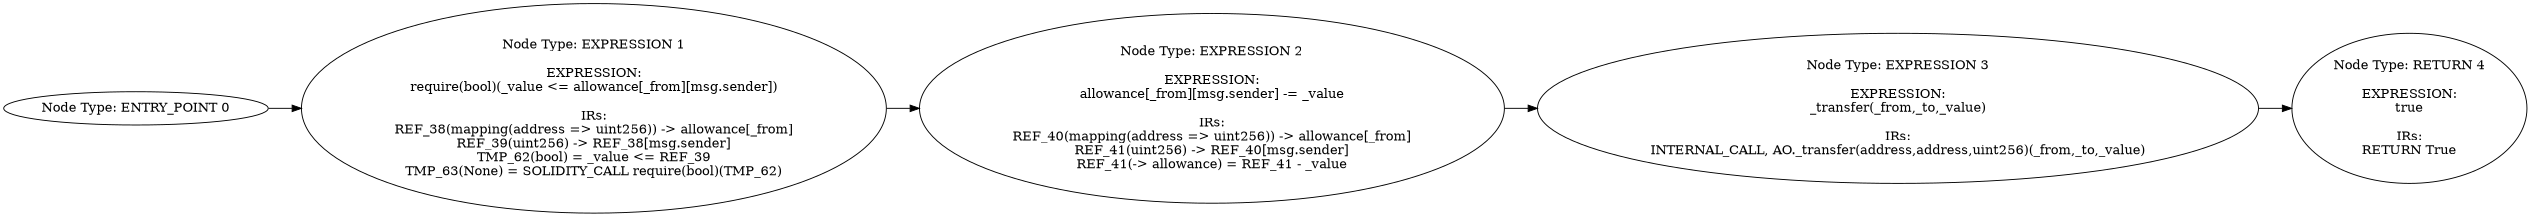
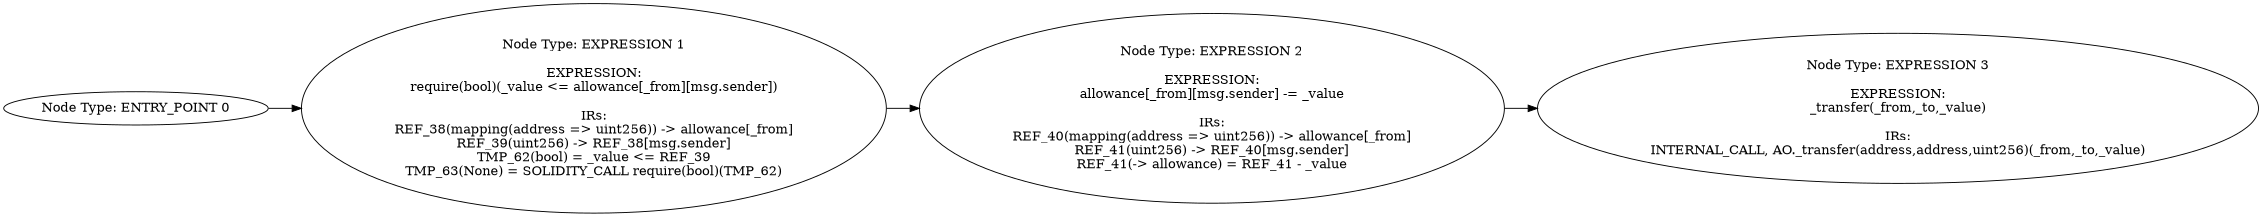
node "Node Type: RETURN 4 EXPRESSION: true IRs: RETURN True": removed
